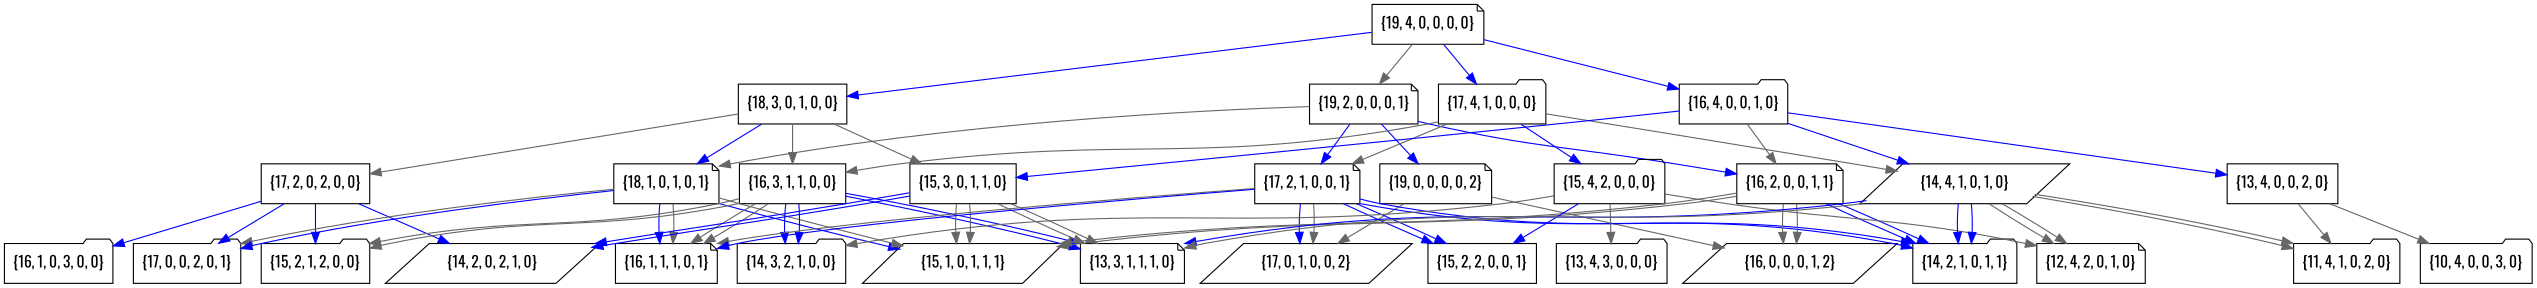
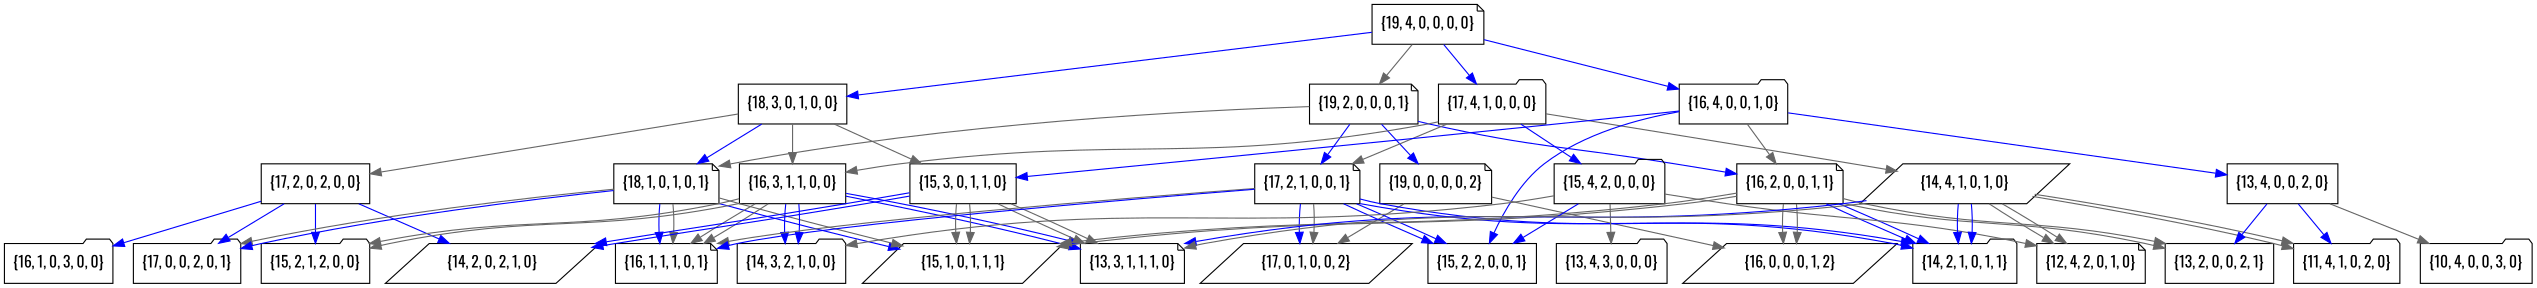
edge "{16, 4, 0, 0, 1, 0}" -> "{14, 4, 1, 0, 1, 0}": now "{16, 4, 0, 0, 1, 0}" -> "{15, 2, 2, 0, 0, 1}"
edge "{13, 4, 0, 0, 2, 0}" -> "{11, 4, 1, 0, 2, 0}": color gray40 -> blue
node "{13, 2, 0, 0, 2, 1}": added
